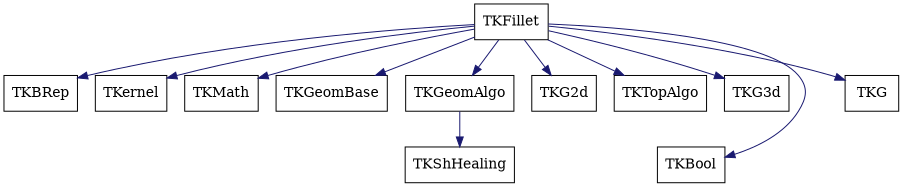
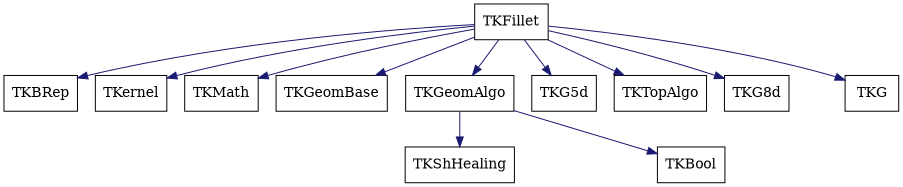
edge "TKFillet" -> "TKBool": now "TKGeomAlgo" -> "TKBool"
node "TKG2d": label "TKG2d" -> "TKG5d"
node "TKG3d": label "TKG3d" -> "TKG8d"
